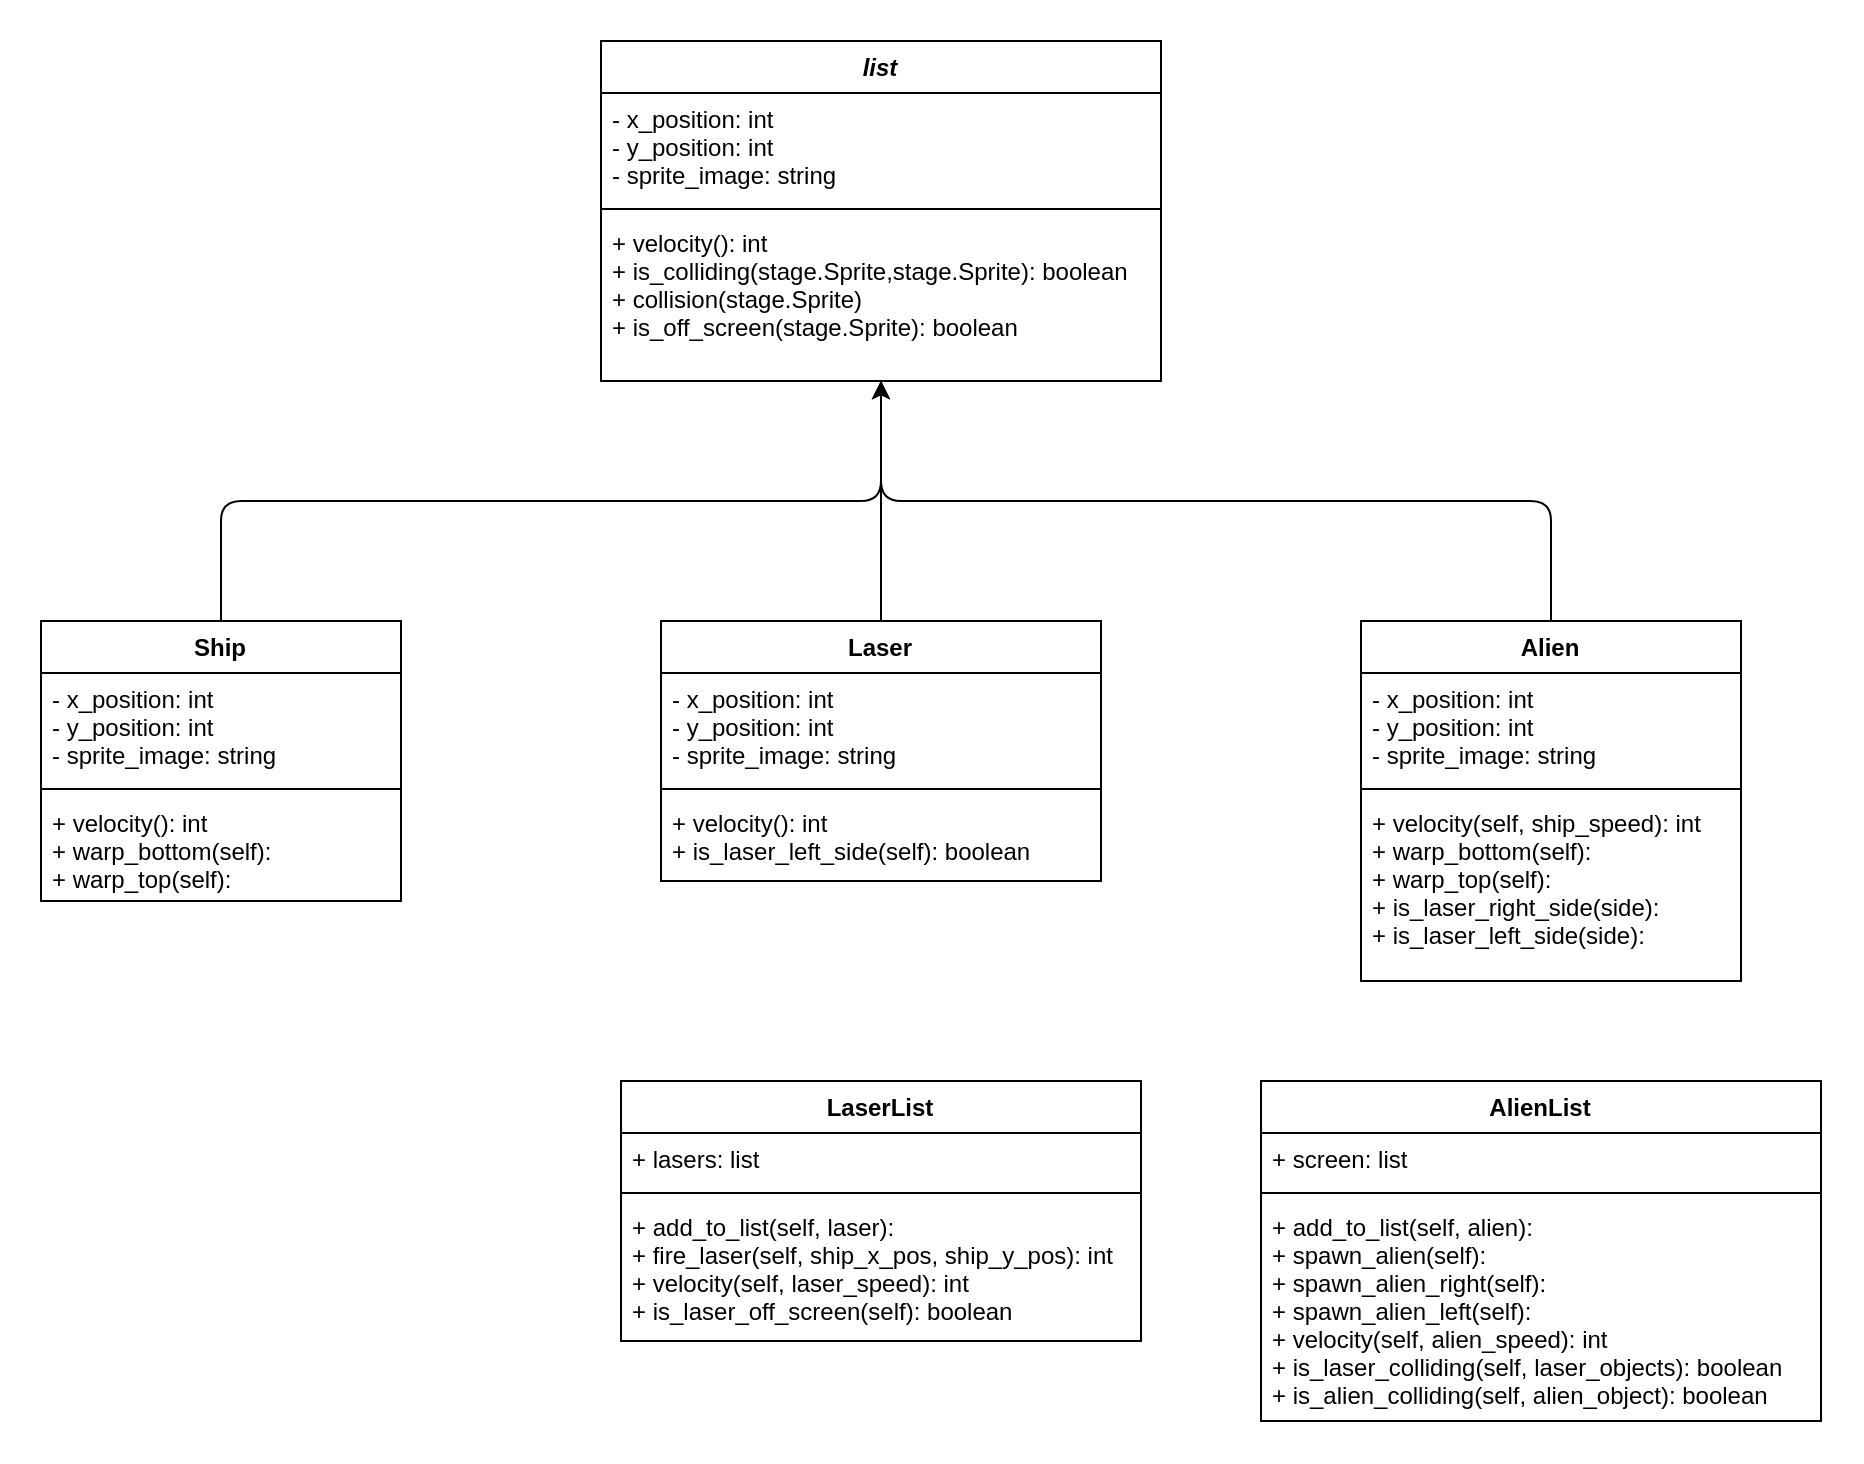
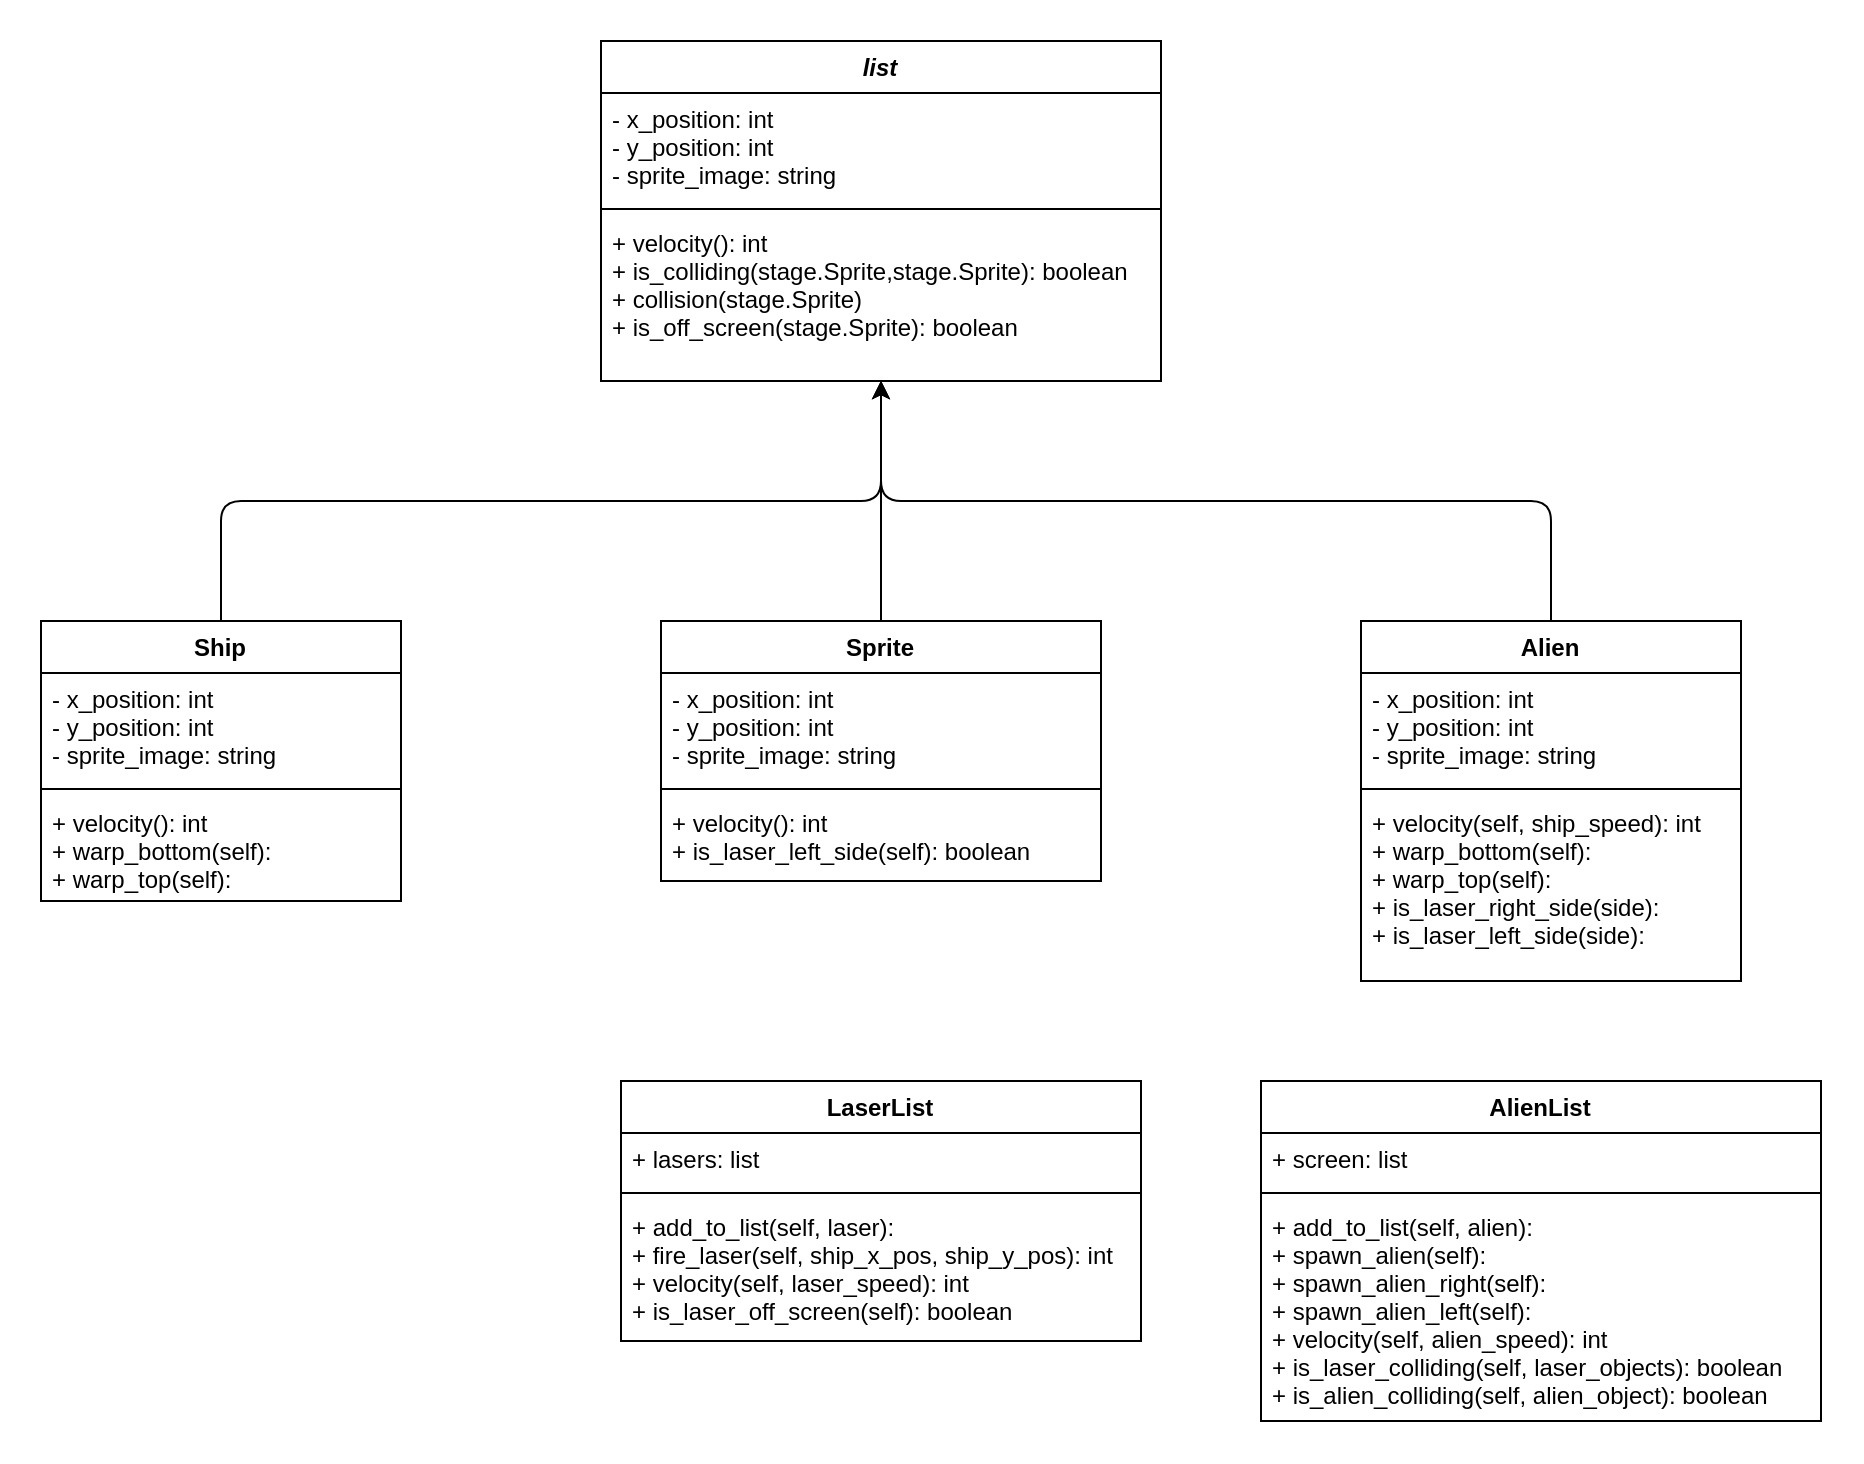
node "Laser": label "Laser" -> "Sprite"
